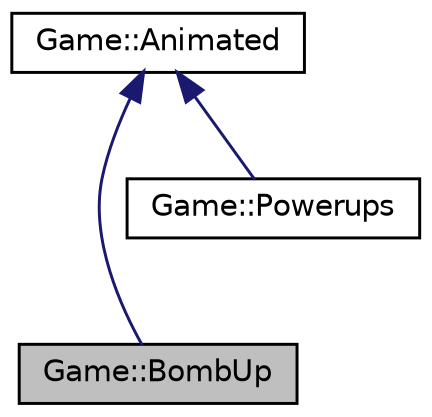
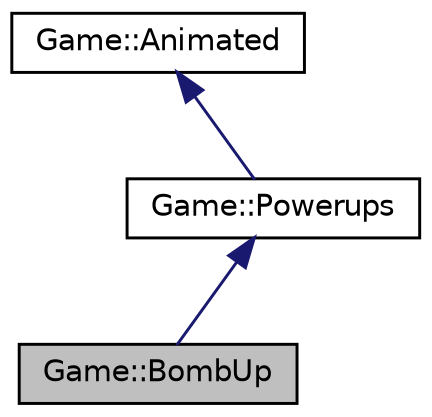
edge "Game::BombUp" -> "Game::Animated": now "Game::BombUp" -> "Game::Powerups"
